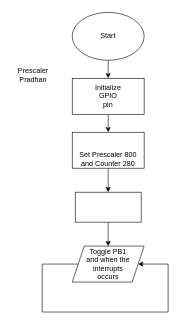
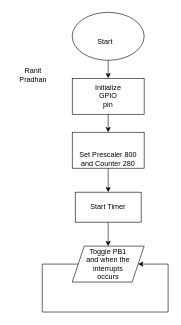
node "Start": moved (108, 36) -> (105, 42)
node "Prescaler Pradhan": label "Prescaler Pradhan" -> "Ranit Pradhan"
node "Start Timer": added
